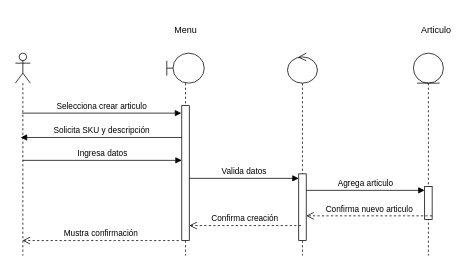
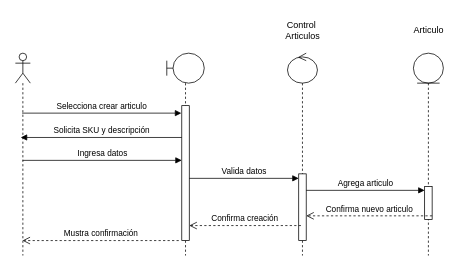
node "Menu": removed
node "Control Articulos": added
node "Articulo": moved (436, 30) -> (429, 30)
